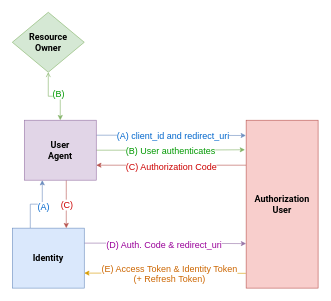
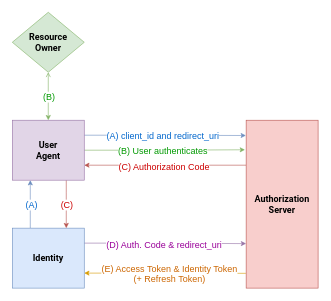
node "User Agent": moved (60, 150) -> (48, 150)
node "AuthorizationUser": label "AuthorizationUser" -> "AuthorizationServer"
